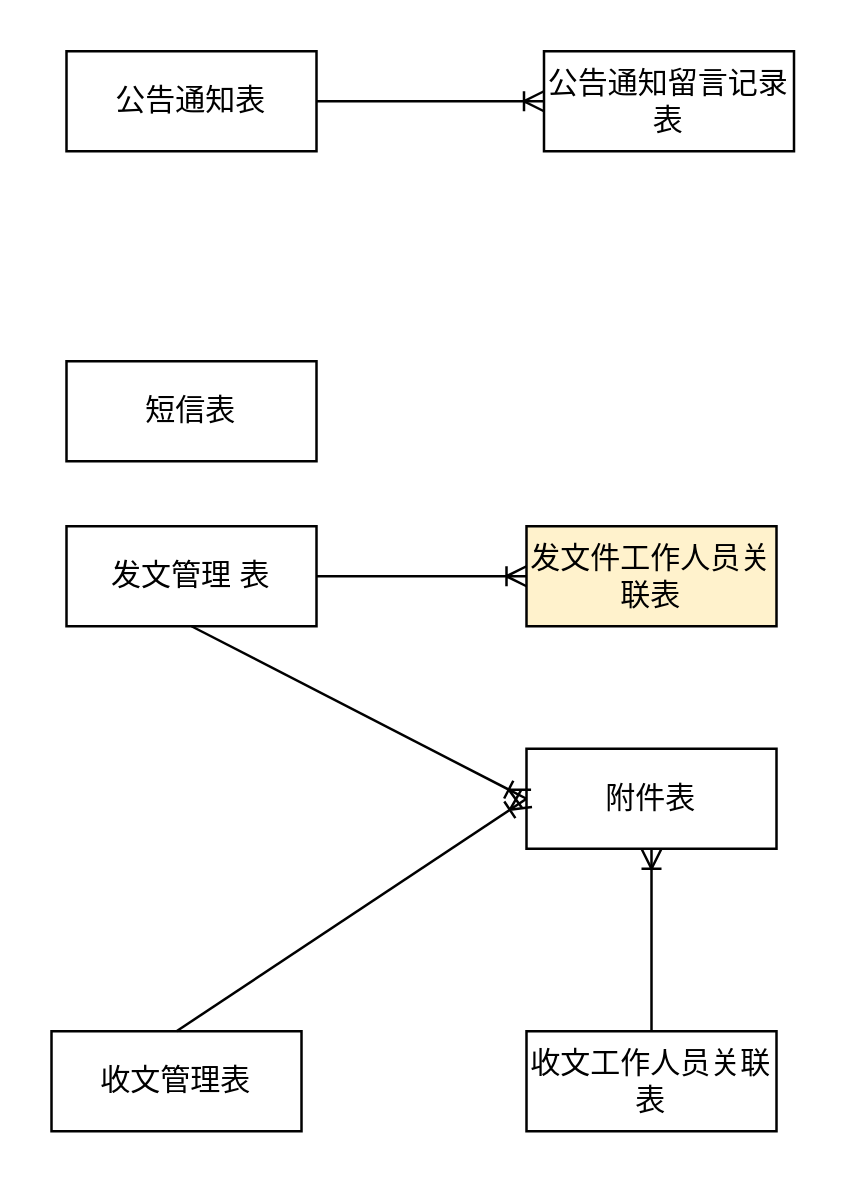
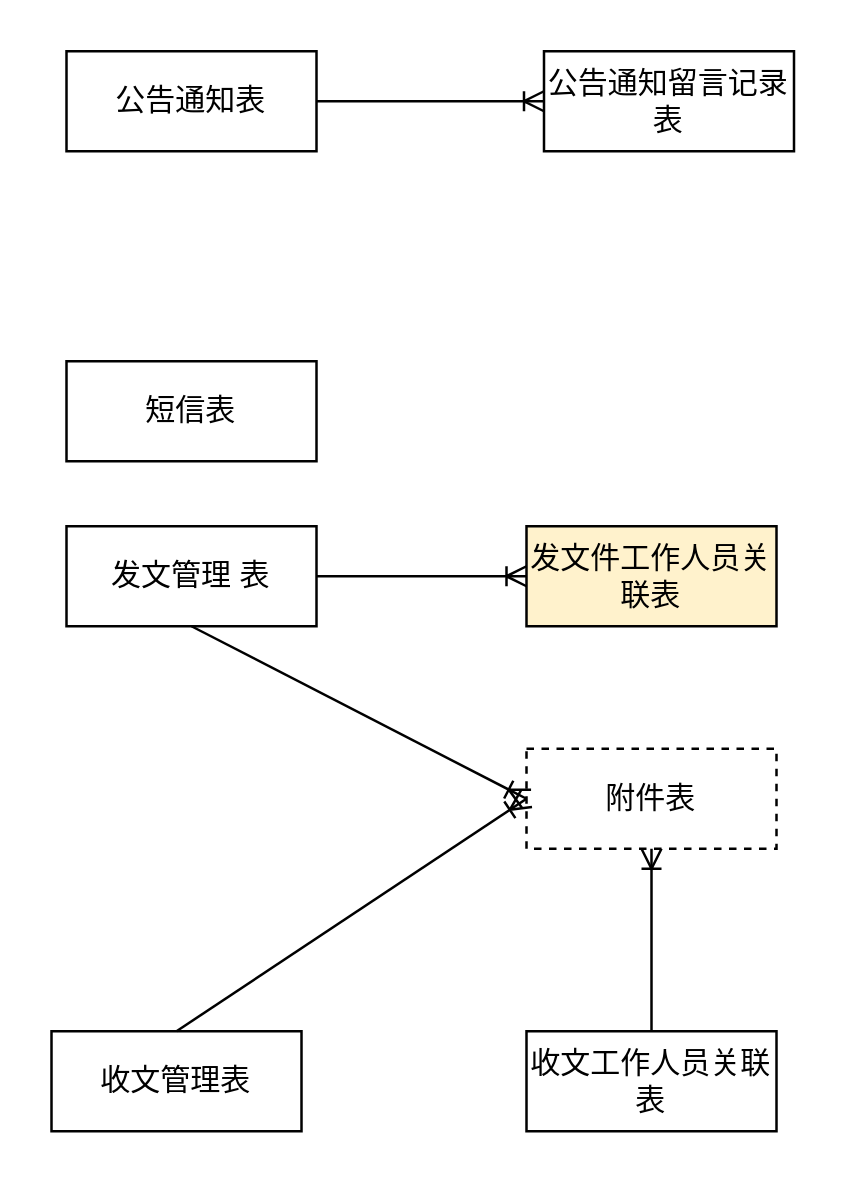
node "附件表": style solid -> dashed
